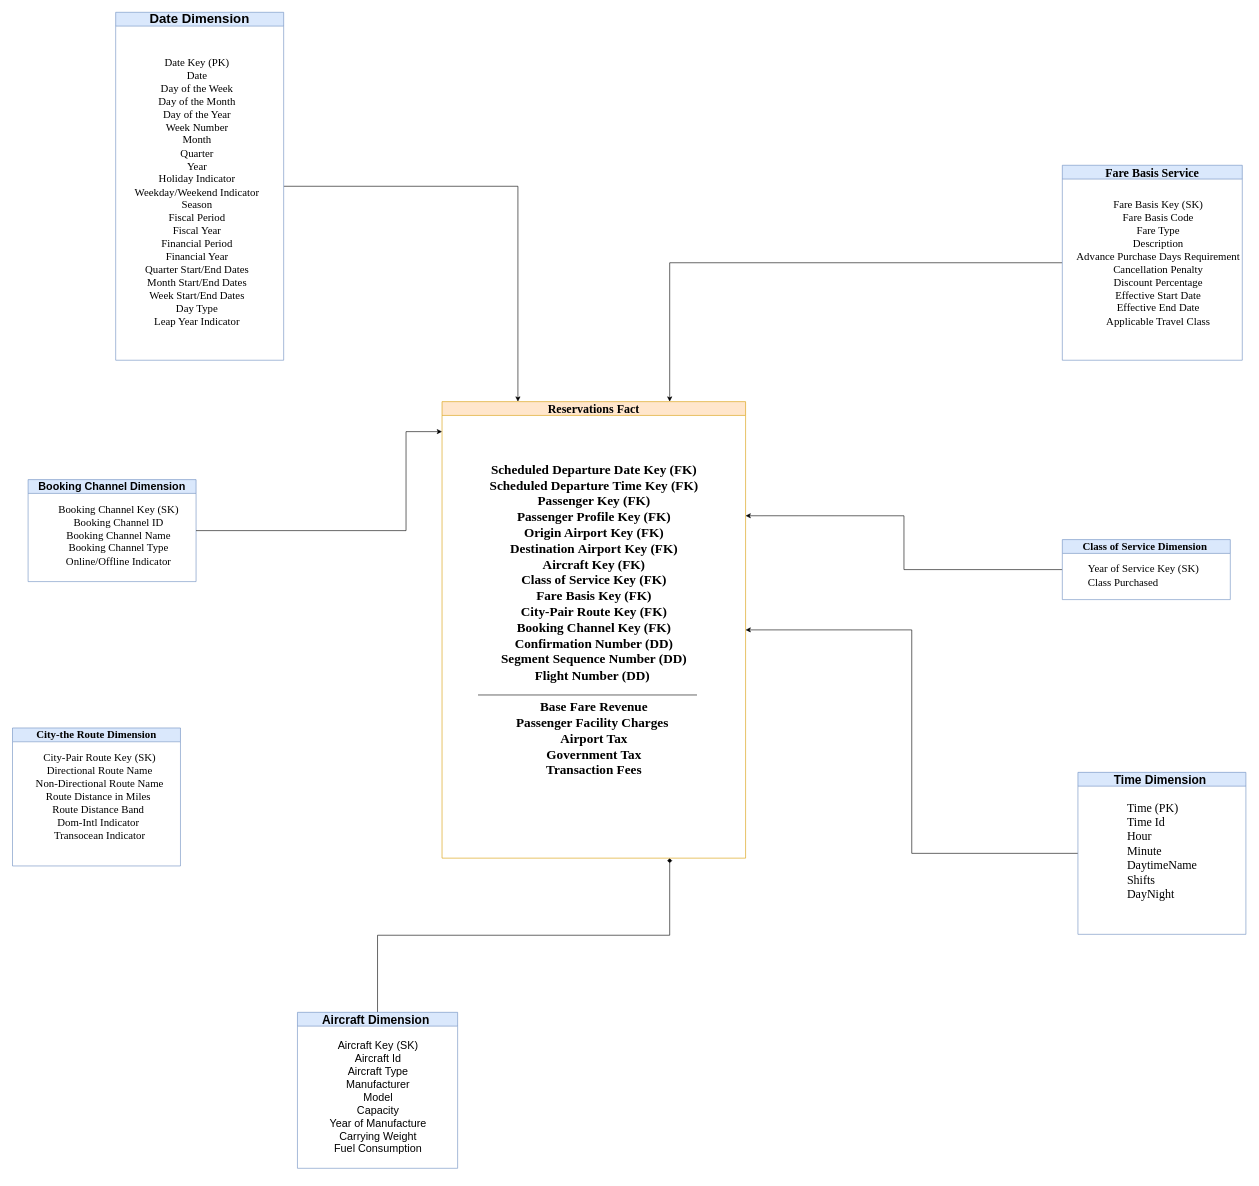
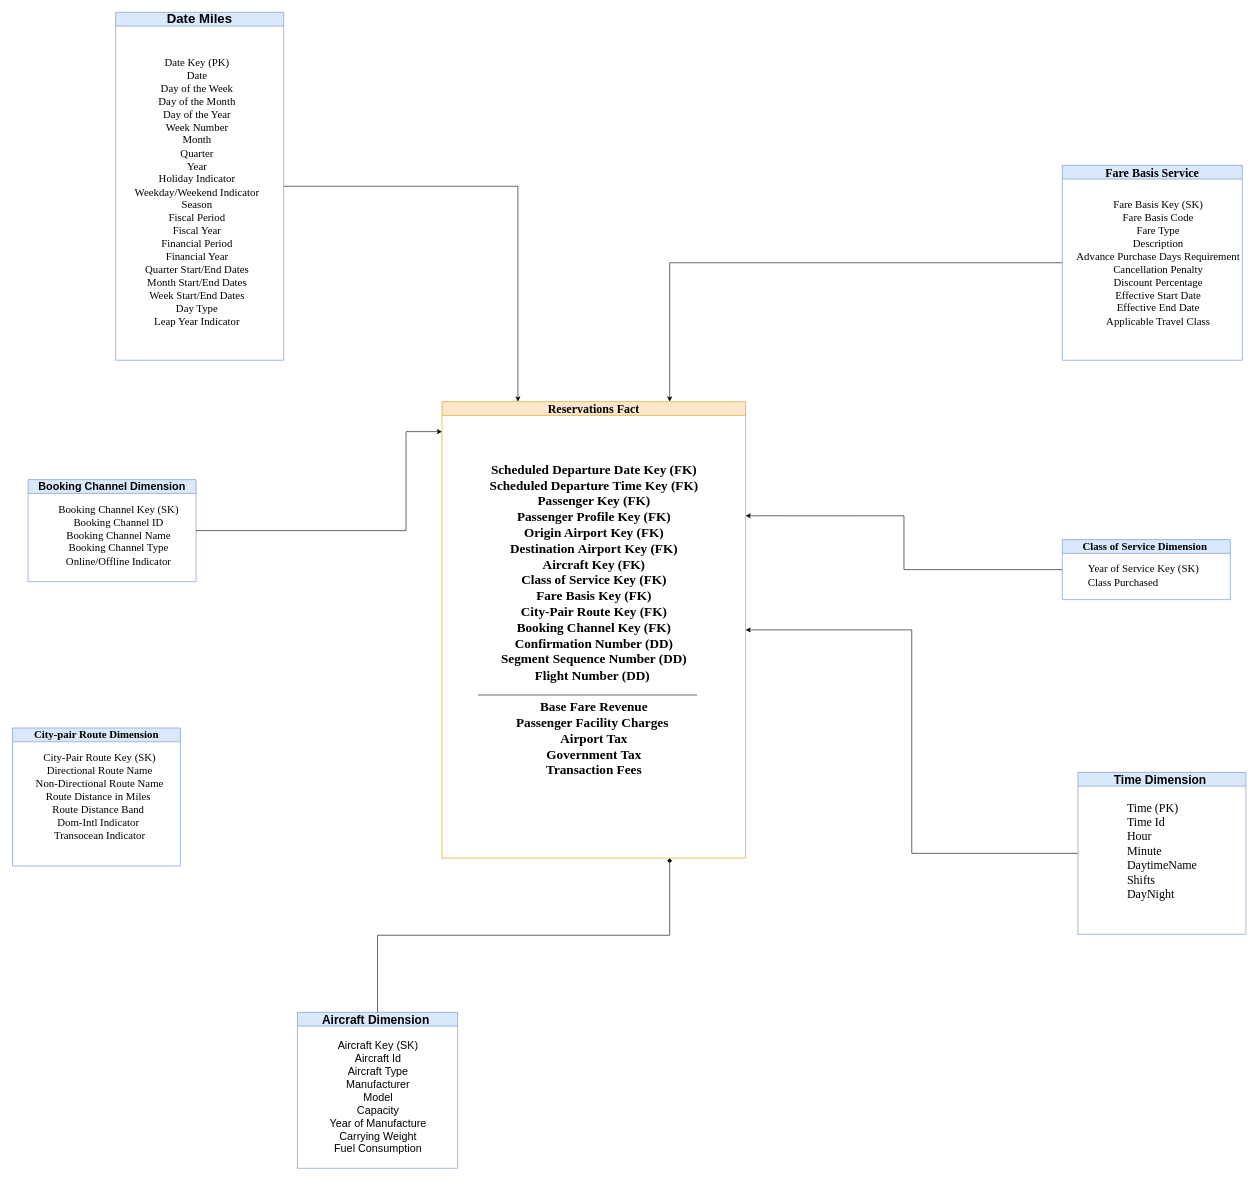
node "Date Dimension": label "Date Dimension" -> "Date Miles"
node "City-the Route Dimension": label "City-the Route Dimension" -> "City-pair Route Dimension"
